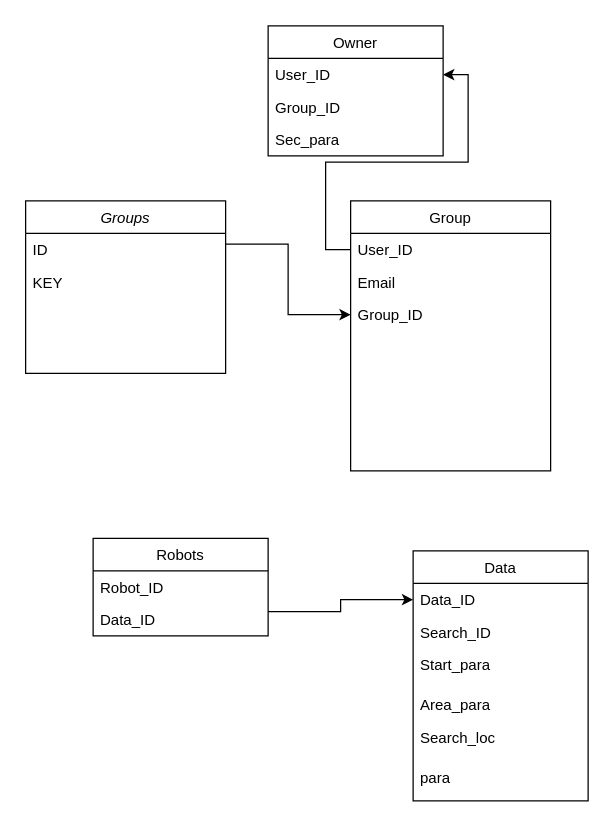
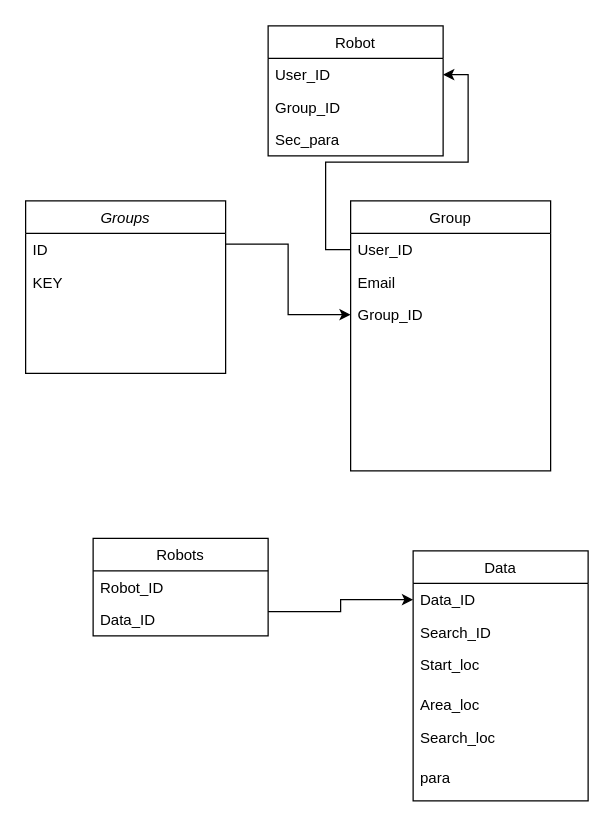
node "Owner": label "Owner" -> "Robot"
node "Start_para": label "Start_para" -> "Start_loc"
node "Area_para": label "Area_para" -> "Area_loc"
